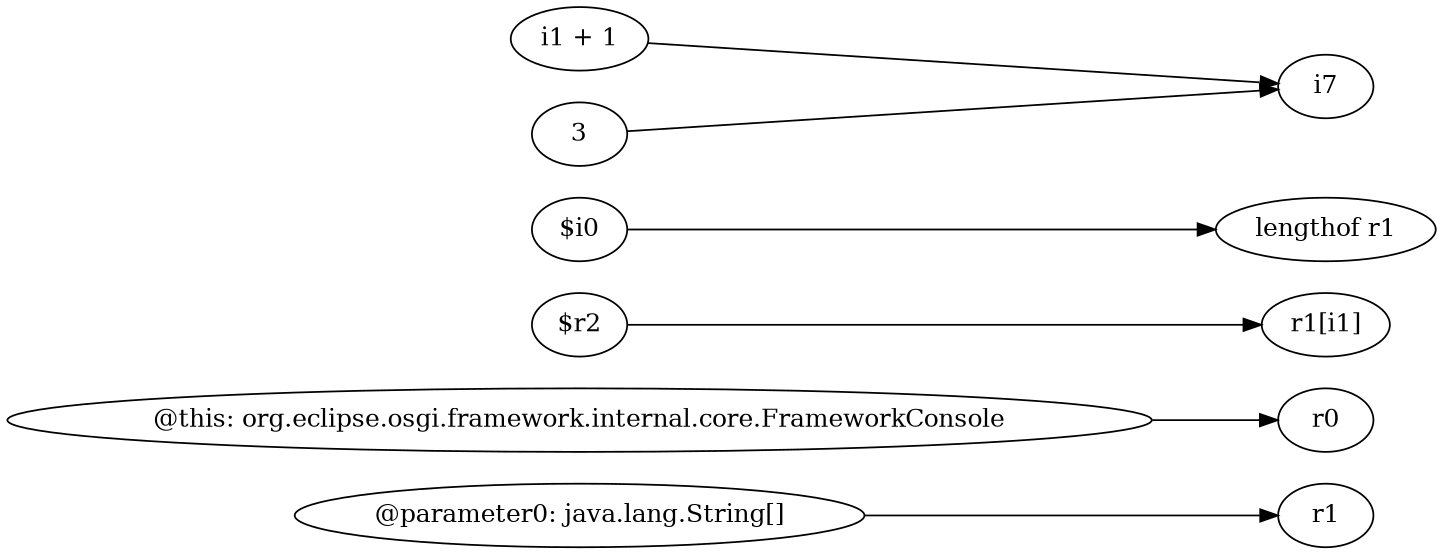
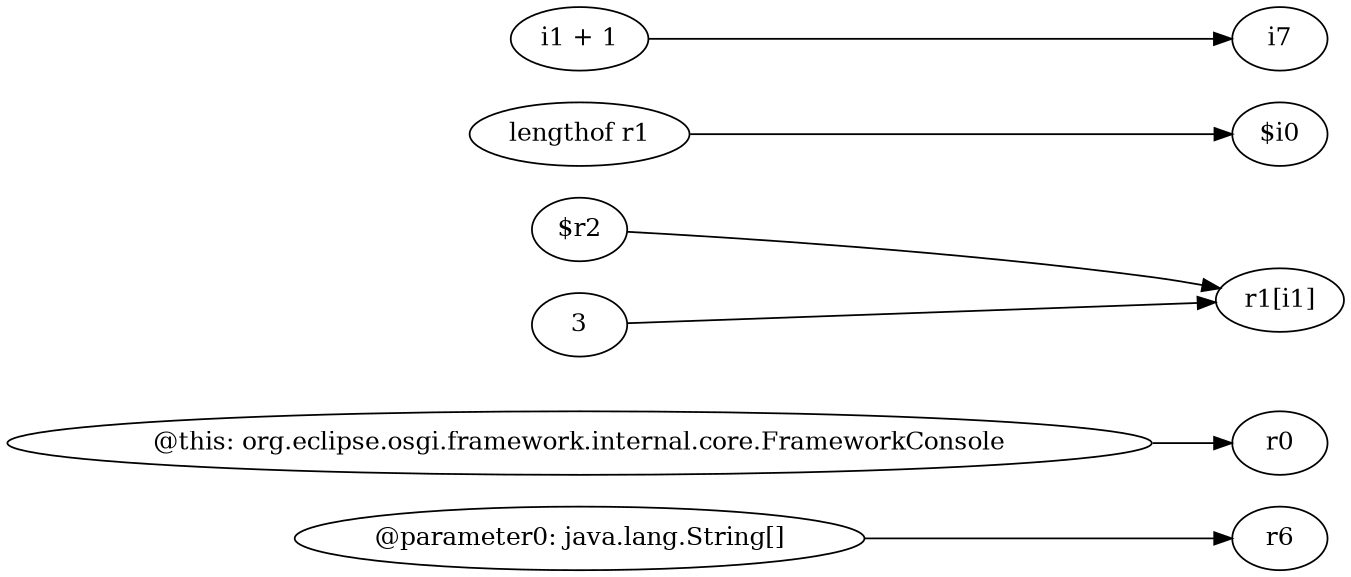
edge "3" -> "i7": now "3" -> "r1[i1]"
edge "$i0" -> "lengthof r1": reversed
node "r1": label "r1" -> "r6"
